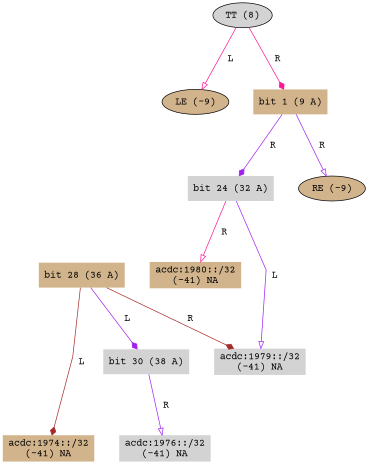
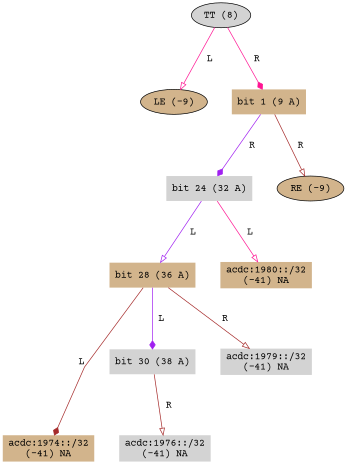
edge "bit 1 (9 A)" -> "RE (-9)": color purple -> brown
edge "bit 24 (32 A)" -> "acdc:1980::/32 (-41) NA": label " R" -> " L"
edge "bit 24 (32 A)" -> "acdc:1979::/32 (-41) NA": now "bit 24 (32 A)" -> "bit 28 (36 A)"
edge "bit 28 (36 A)" -> "acdc:1979::/32 (-41) NA": arrowhead diamond -> onormal
edge "bit 30 (38 A)" -> "acdc:1976::/32 (-41) NA": color purple -> brown
